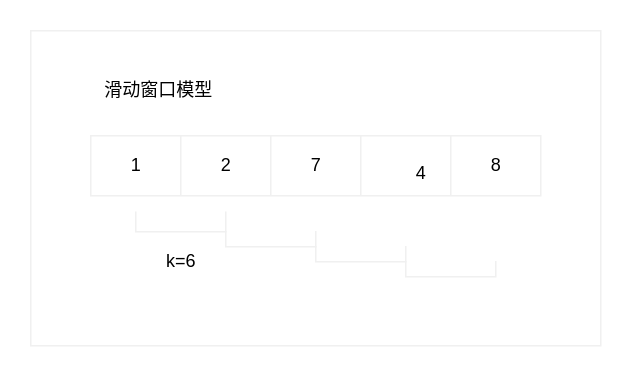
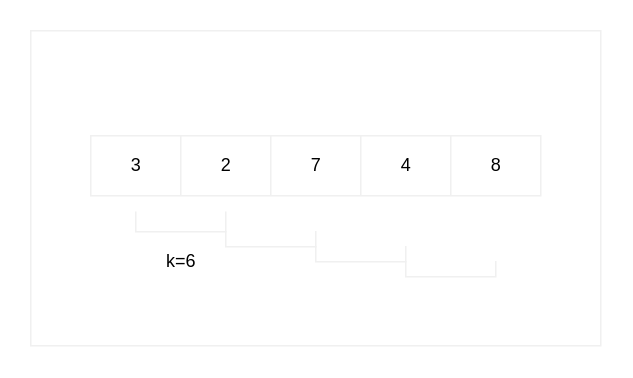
node "滑动窗口模型": removed
node "1": label "1" -> "3"
node "4": moved (421, 173) -> (406, 166)
